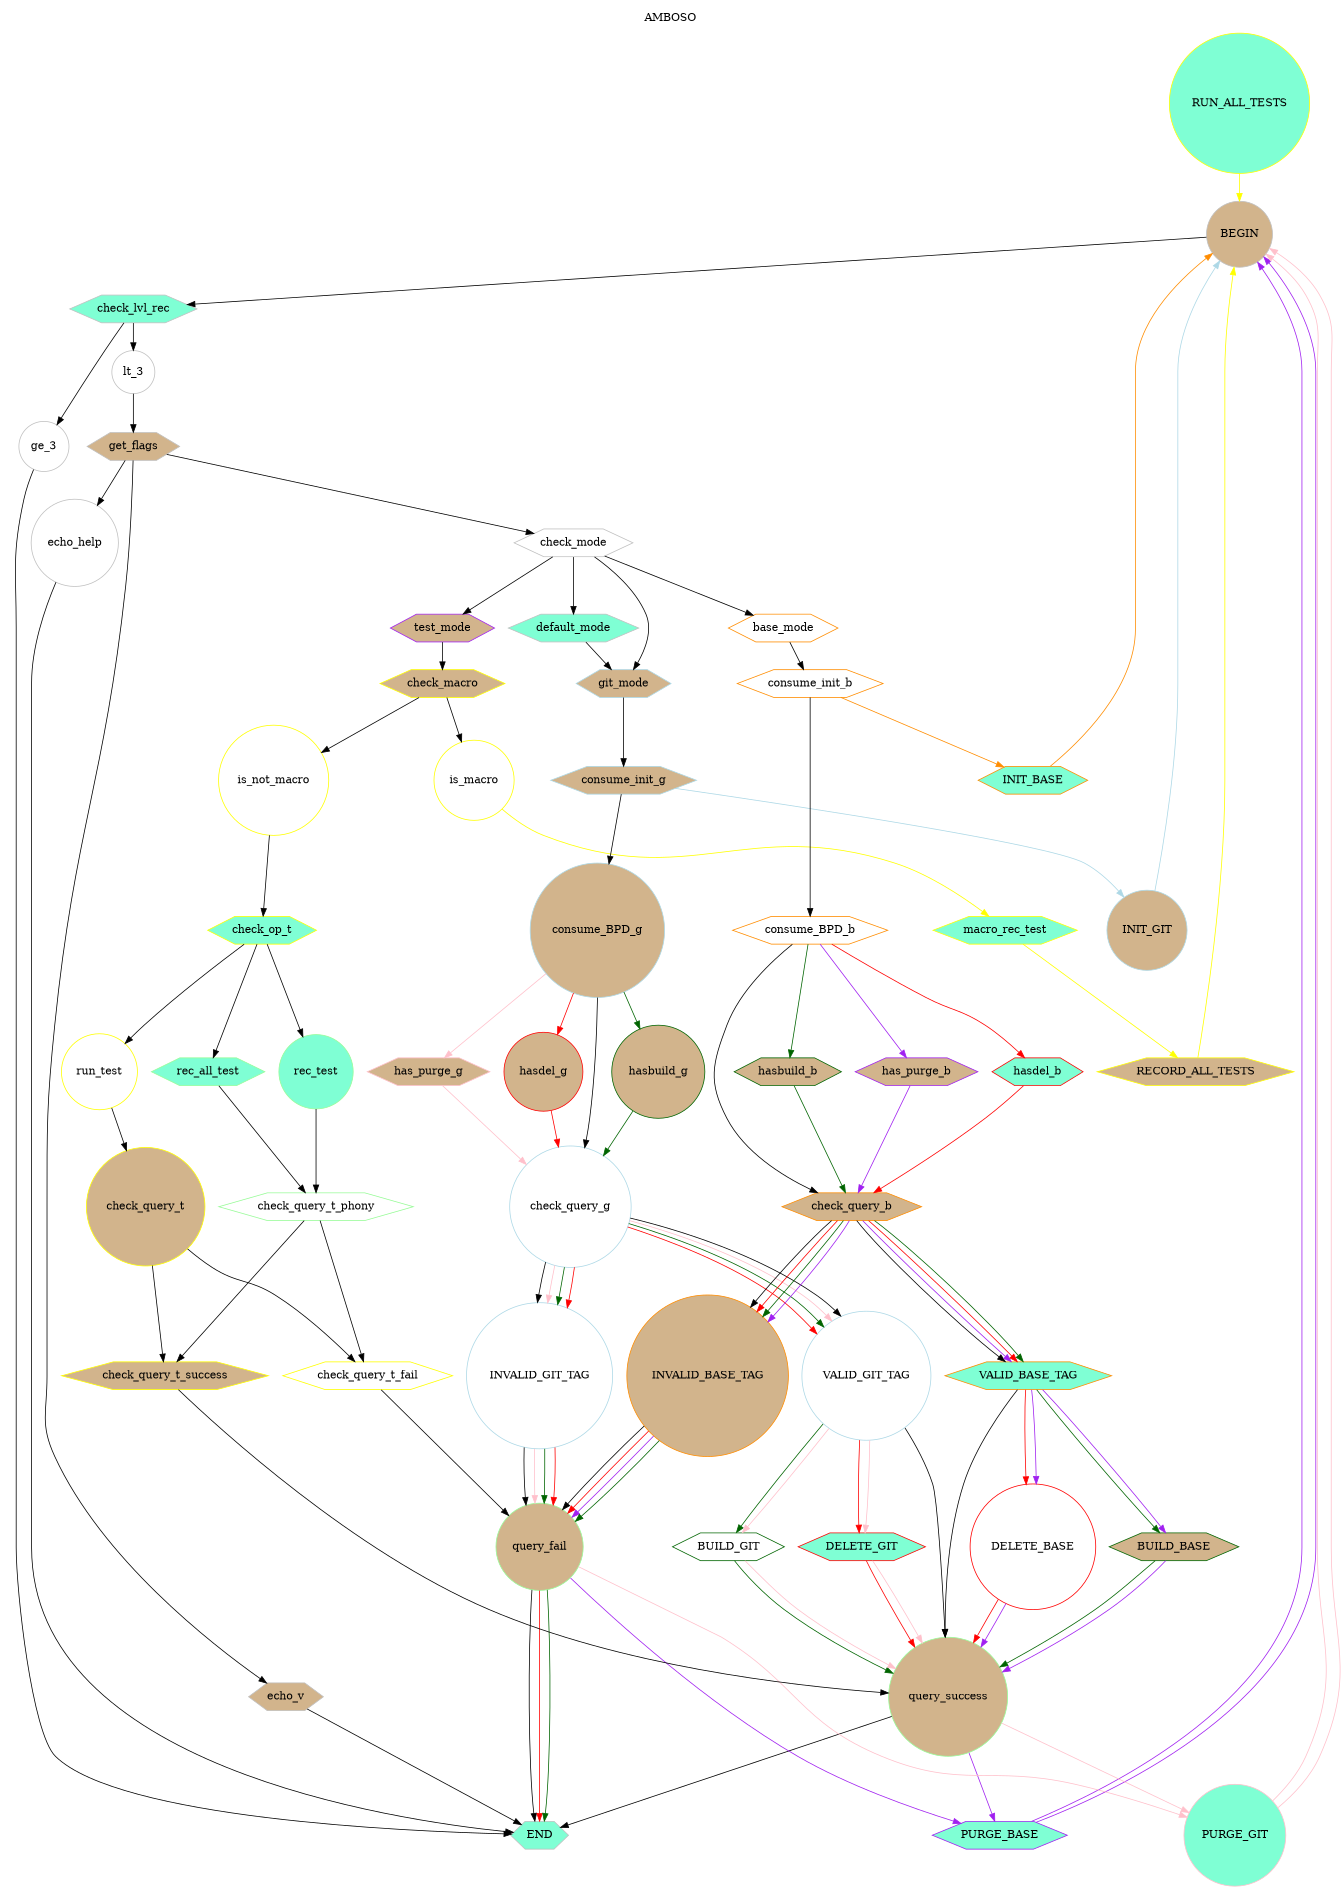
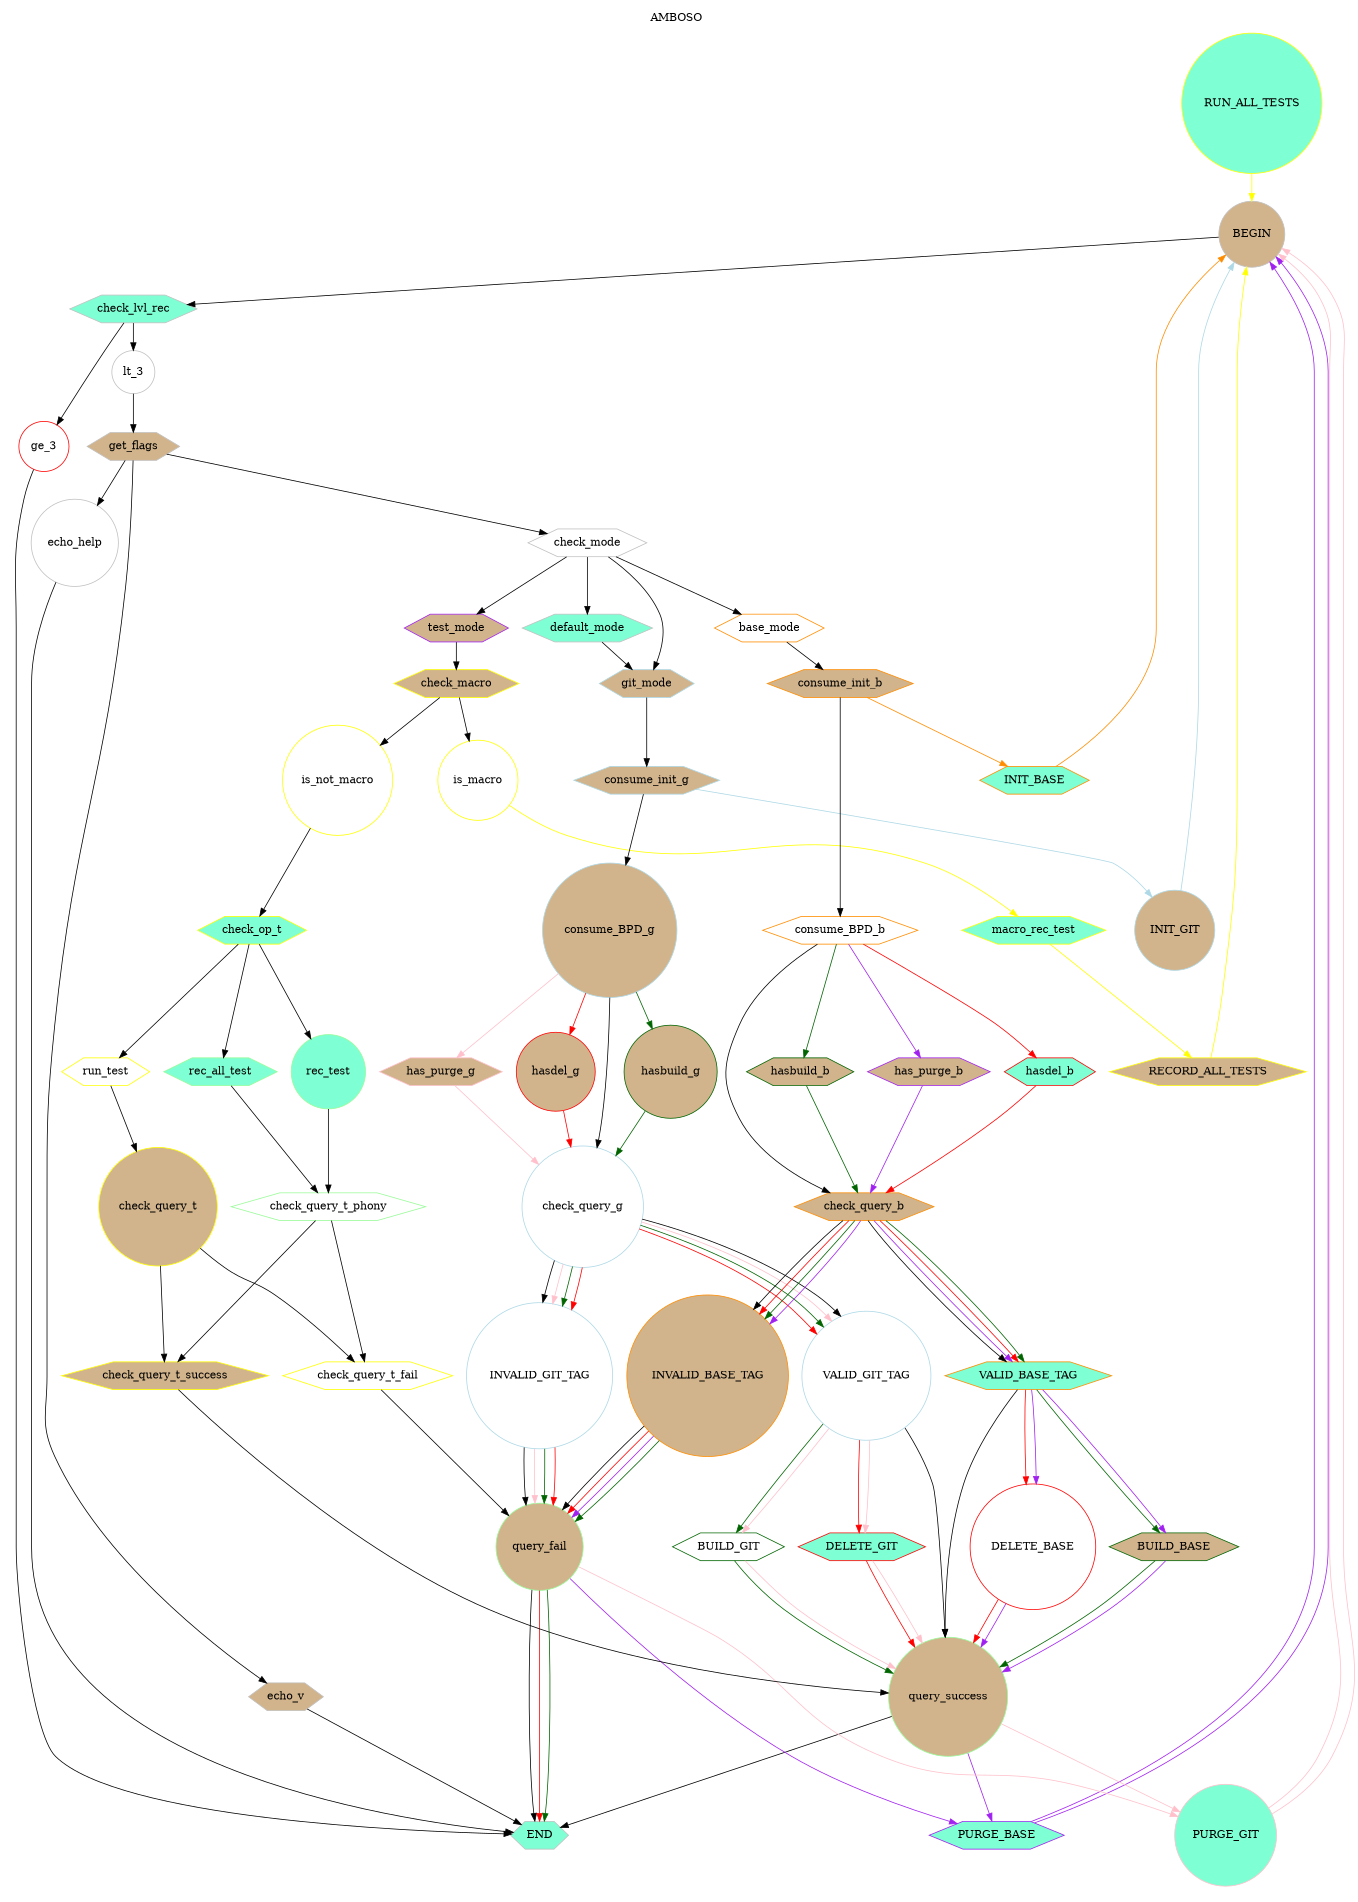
node "ge_3": color grey -> red
node "consume_init_b": fillcolor white -> tan
node "run_test": shape circle -> hexagon
